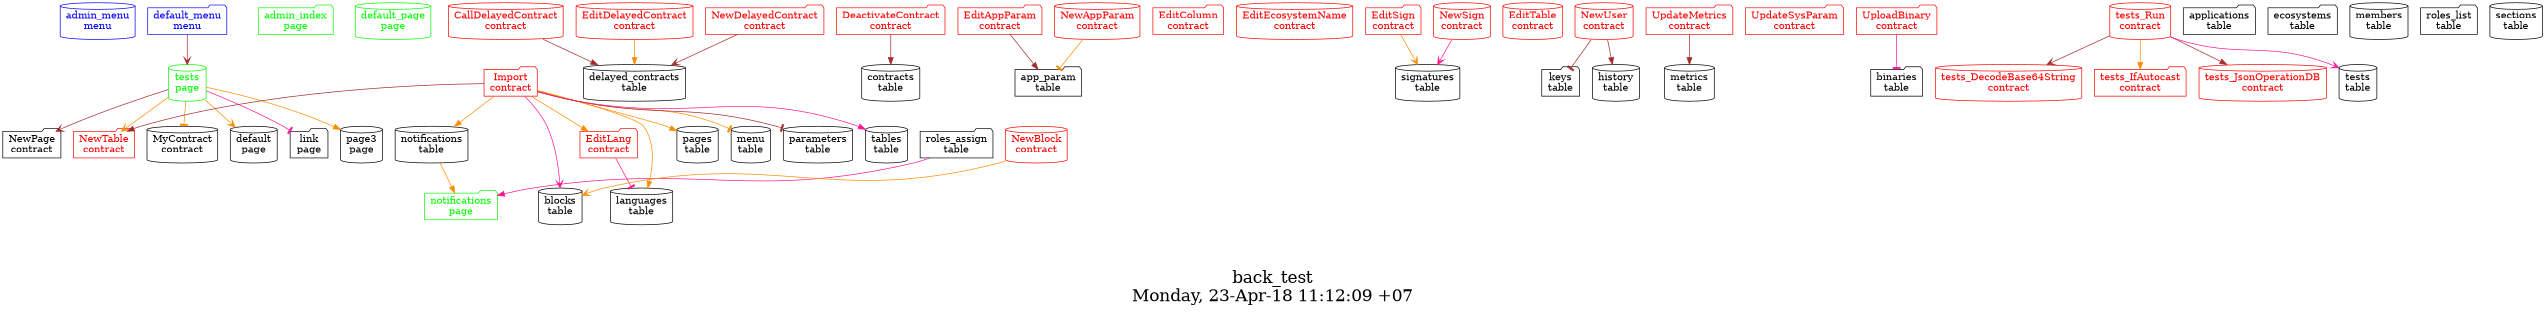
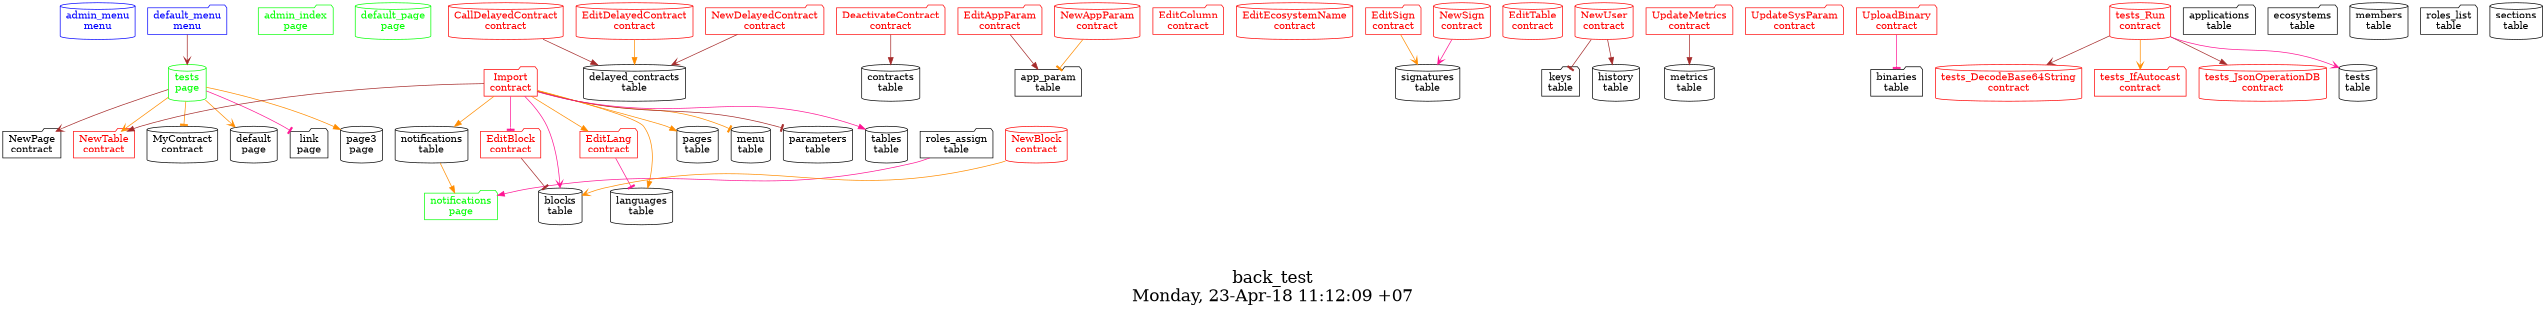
edge "tests_Run contract" -> "tests_IfAutocast contract": arrowhead normal -> vee
node "EditBlock contract": added
